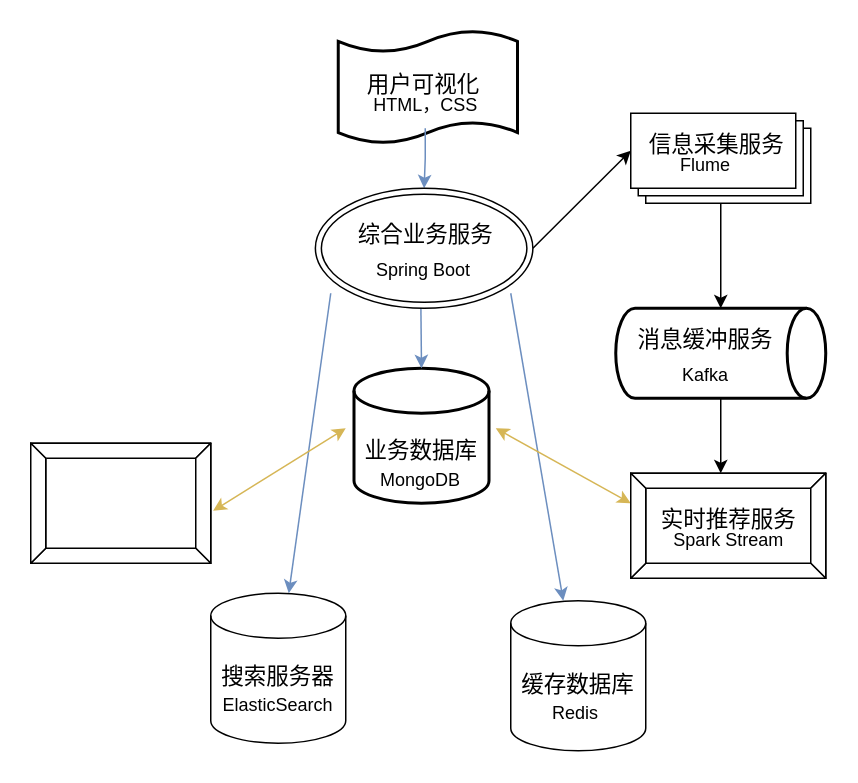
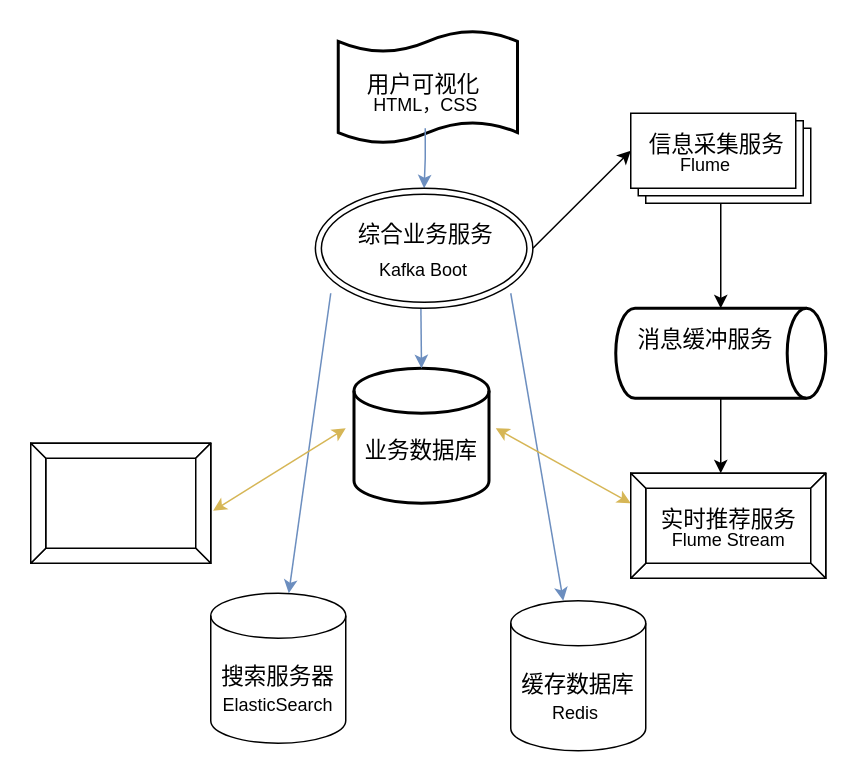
node "Spring Boot": label "Spring Boot" -> "Kafka Boot"
node "Kafka": removed
node "MongoDB": removed
node "Spark Stream": label "Spark Stream" -> "Flume Stream"
